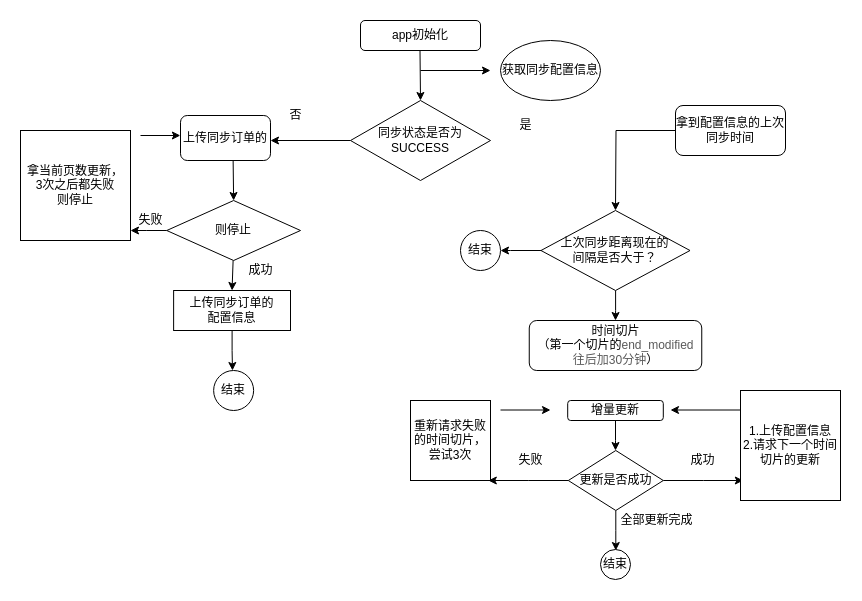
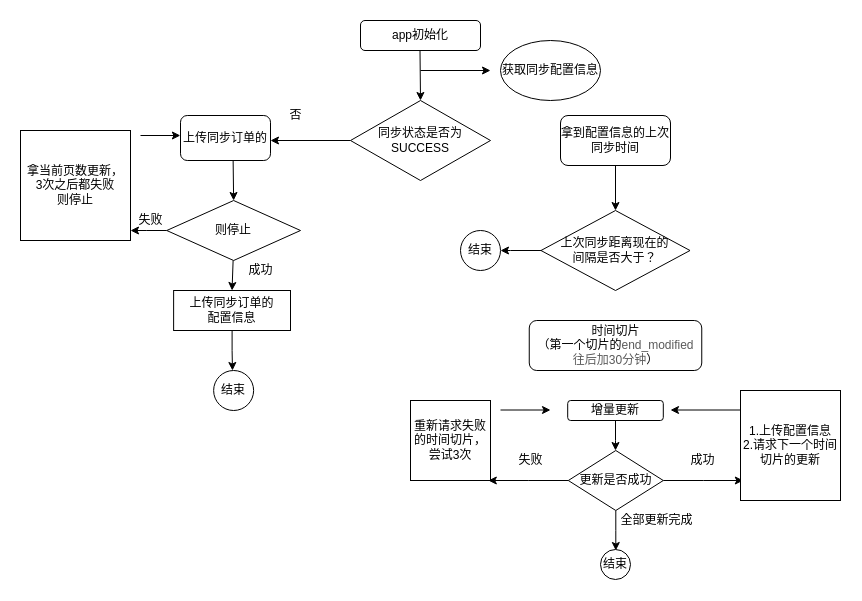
node "是": removed
node "拿到配置信息的上次同步时间": moved (731, 131) -> (616, 141)
edge "上次同步距离现在的 间隔是否大于？" -> "时间切片 （第一个切片的end_modified 往后加30分钟）": removed
